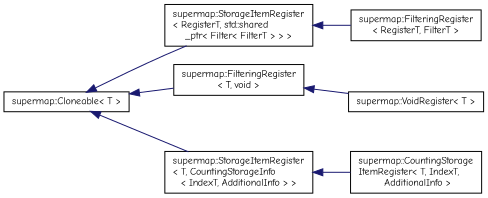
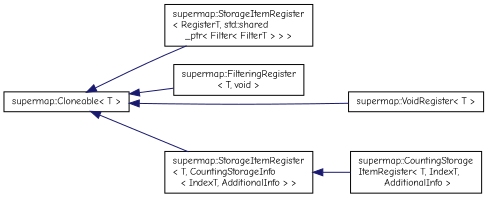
node "supermap::FilteringRegister < RegisterT, FilterT >": removed
edge "supermap::VoidRegister< T >" -> "supermap::FilteringRegister < T, void >": now "supermap::VoidRegister< T >" -> "supermap::Cloneable< T >"
